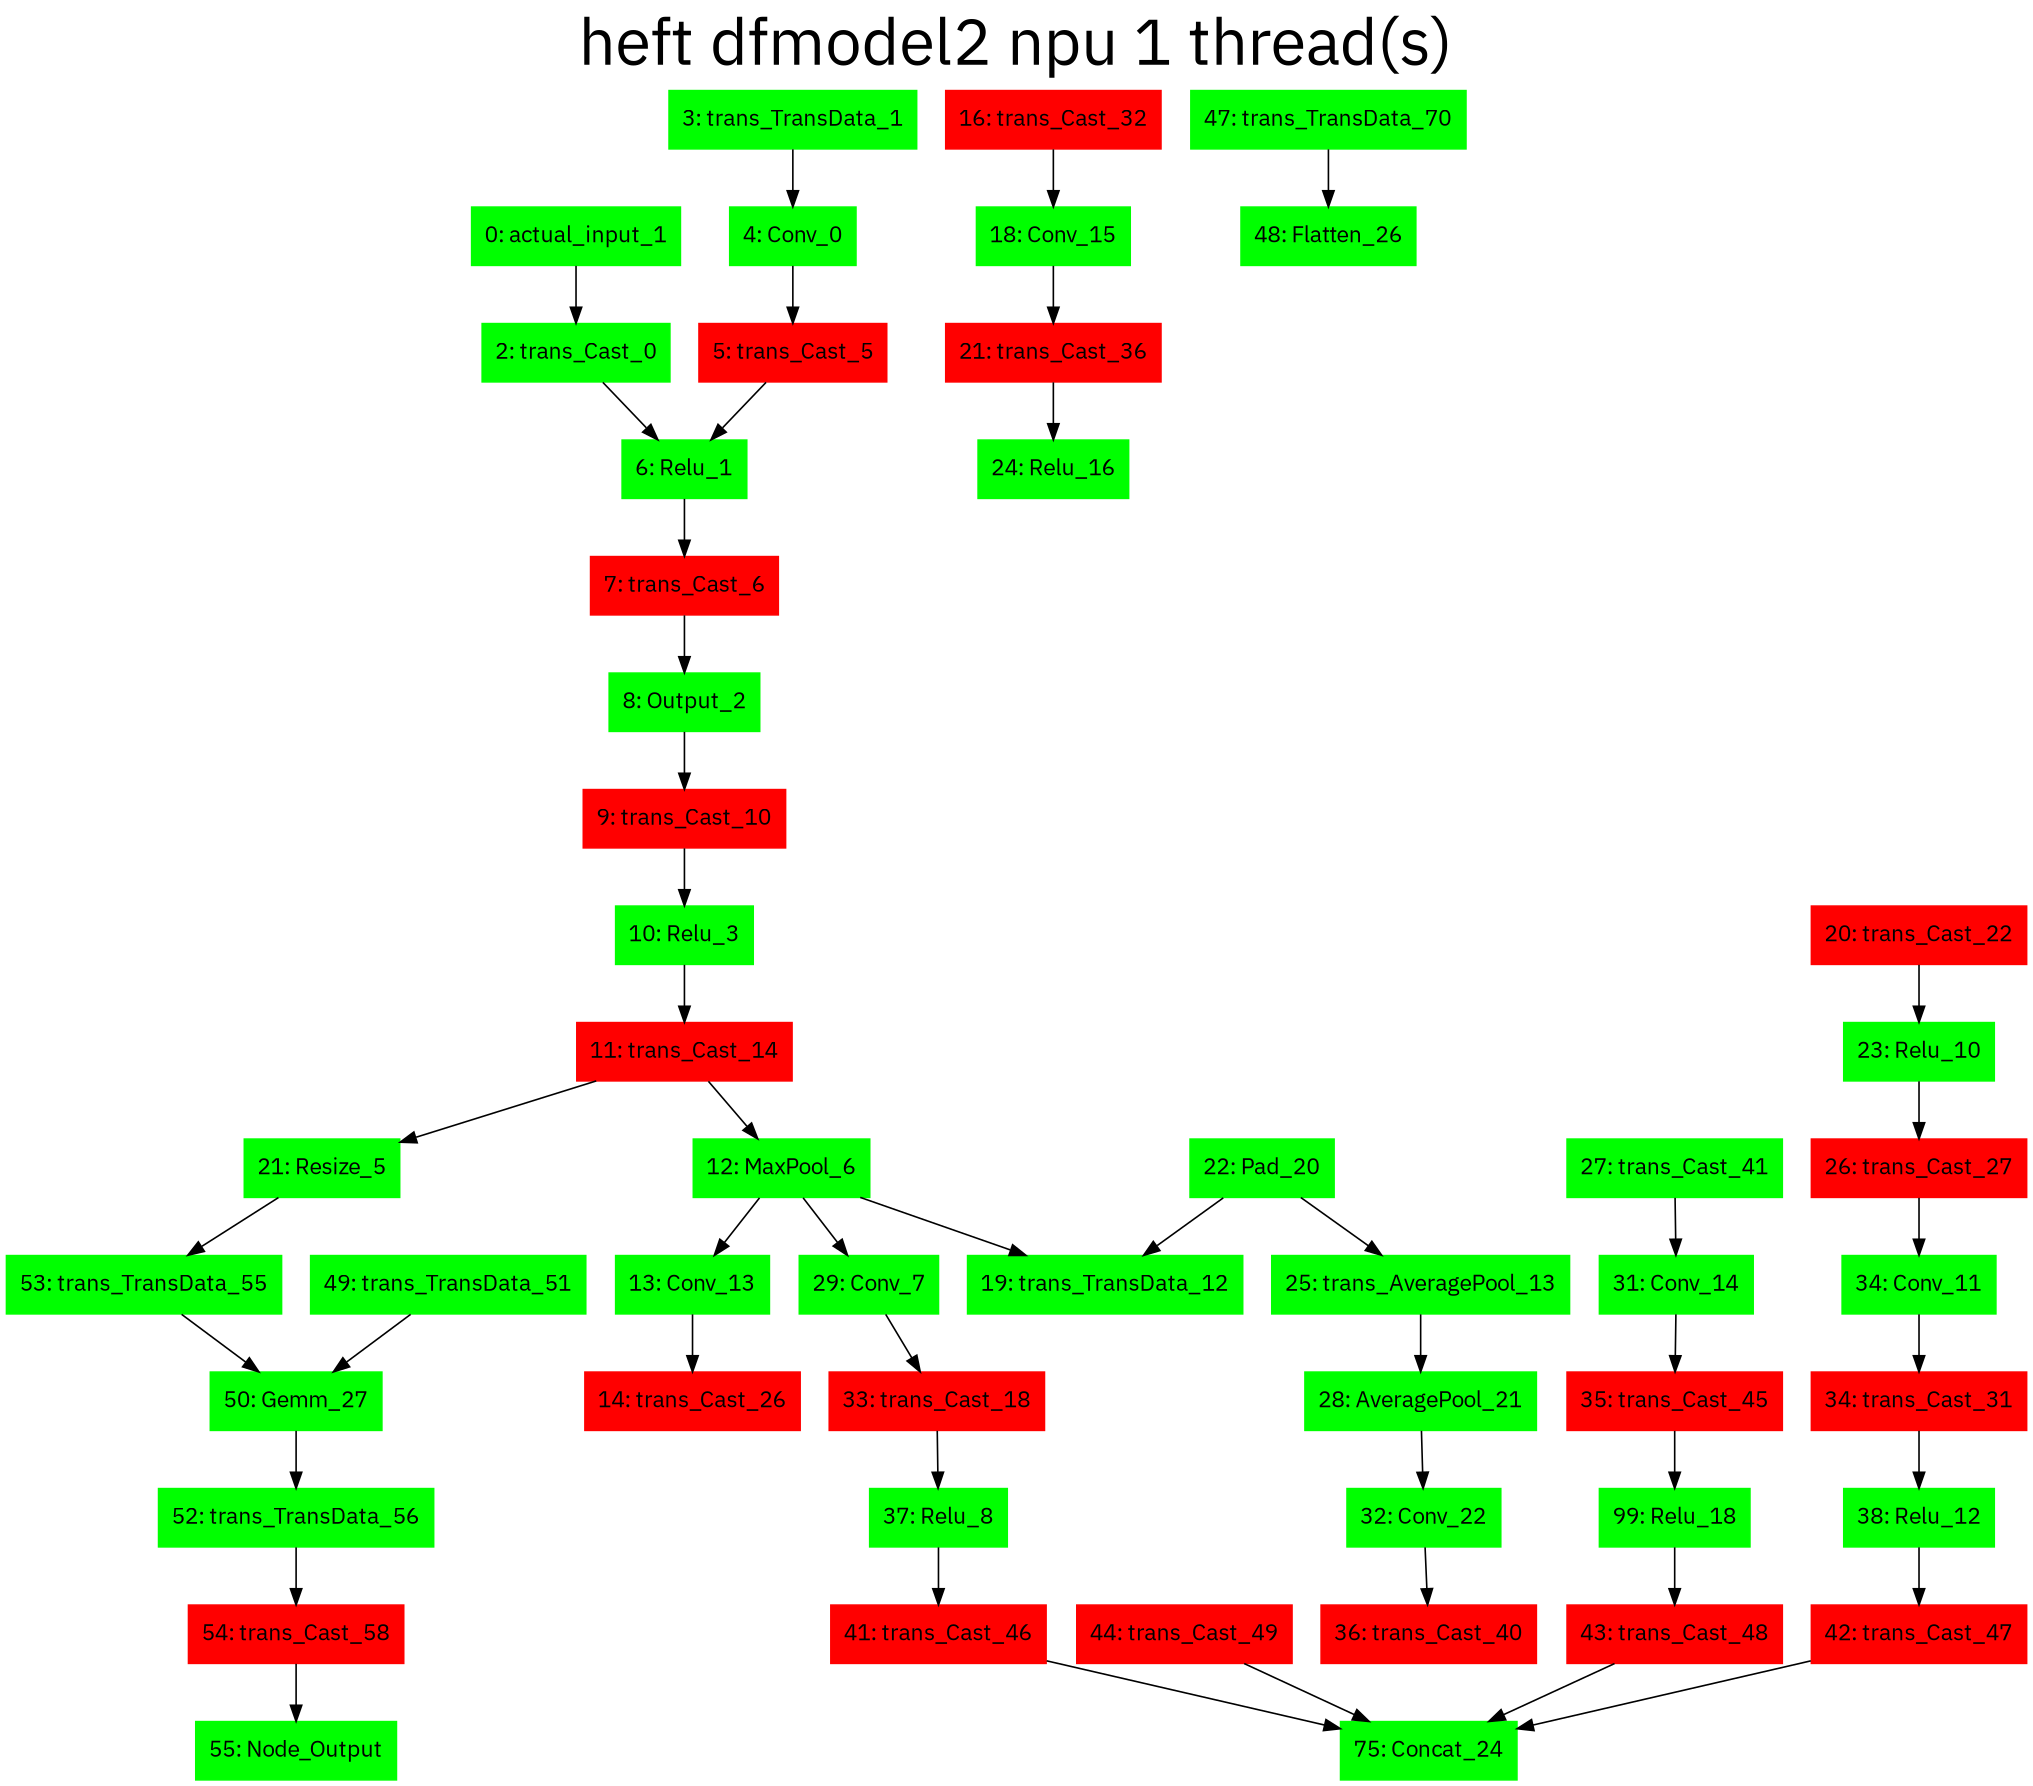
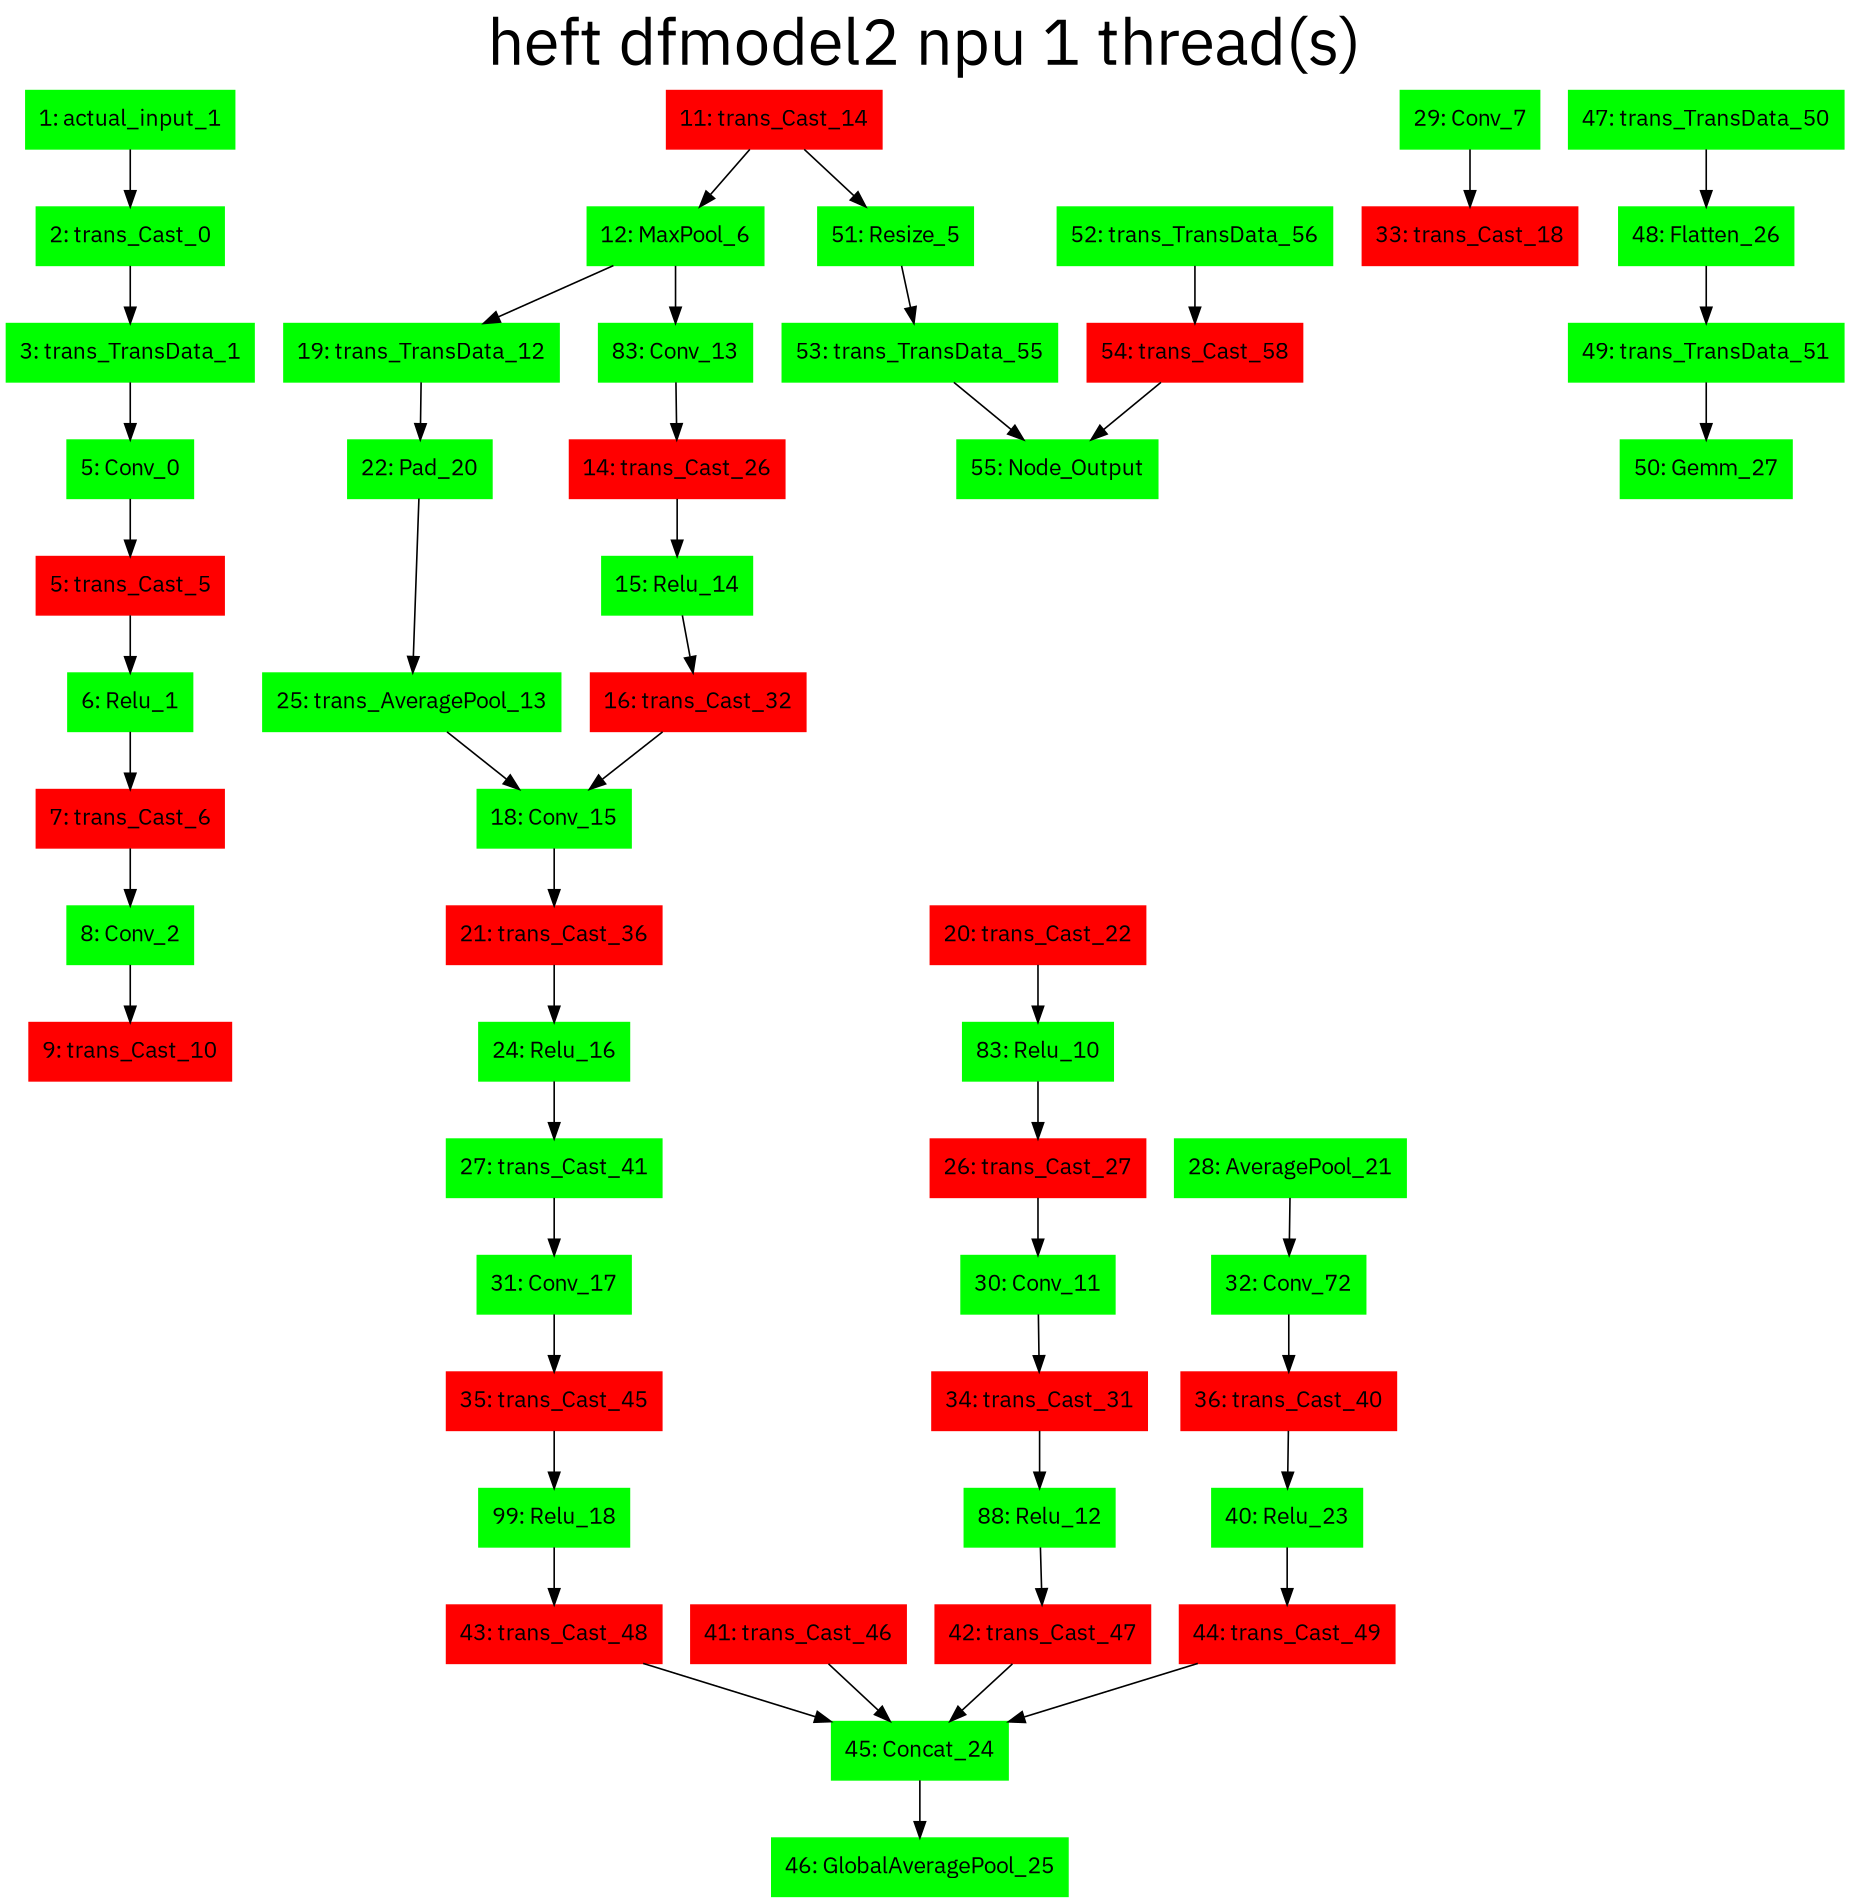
node "47: trans_TransData_70": label "47: trans_TransData_70" -> "47: trans_TransData_50"
node "0: actual_input_1": label "0: actual_input_1" -> "1: actual_input_1"
node "4: Conv_0": label "4: Conv_0" -> "5: Conv_0"
edge "48: Flatten_26" -> "49: trans_TransData_51": added
edge "2: trans_Cast_0" -> "6: Relu_1": now "2: trans_Cast_0" -> "3: trans_TransData_1"
node "15: Relu_14": added
node "8: Output_2": label "8: Output_2" -> "8: Conv_2"
node "10: Relu_3": removed
node "23: Relu_10": label "23: Relu_10" -> "83: Relu_10"
edge "24: Relu_16" -> "27: trans_Cast_41": added
node "21: Resize_5": label "21: Resize_5" -> "51: Resize_5"
edge "12: MaxPool_6" -> "29: Conv_7": removed
edge "22: Pad_20" -> "19: trans_TransData_12": reversed
node "13: Conv_13": label "13: Conv_13" -> "83: Conv_13"
node "31: Conv_14": label "31: Conv_14" -> "31: Conv_17"
node "34: Conv_11": label "34: Conv_11" -> "30: Conv_11"
edge "25: trans_AveragePool_13" -> "28: AveragePool_21": now "25: trans_AveragePool_13" -> "18: Conv_15"
edge "53: trans_TransData_55" -> "50: Gemm_27": now "53: trans_TransData_55" -> "55: Node_Output"
edge "50: Gemm_27" -> "52: trans_TransData_56": removed
node "37: Relu_8": removed
node "40: Relu_23": added
node "32: Conv_22": label "32: Conv_22" -> "32: Conv_72"
node "38: Relu_12": label "38: Relu_12" -> "88: Relu_12"
node "75: Concat_24": label "75: Concat_24" -> "45: Concat_24"
node "46: GlobalAveragePool_25": added
